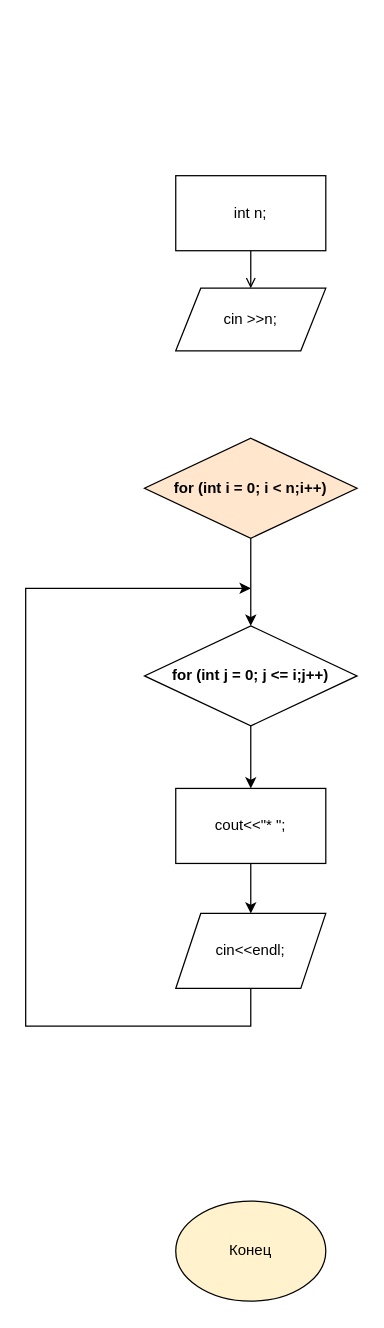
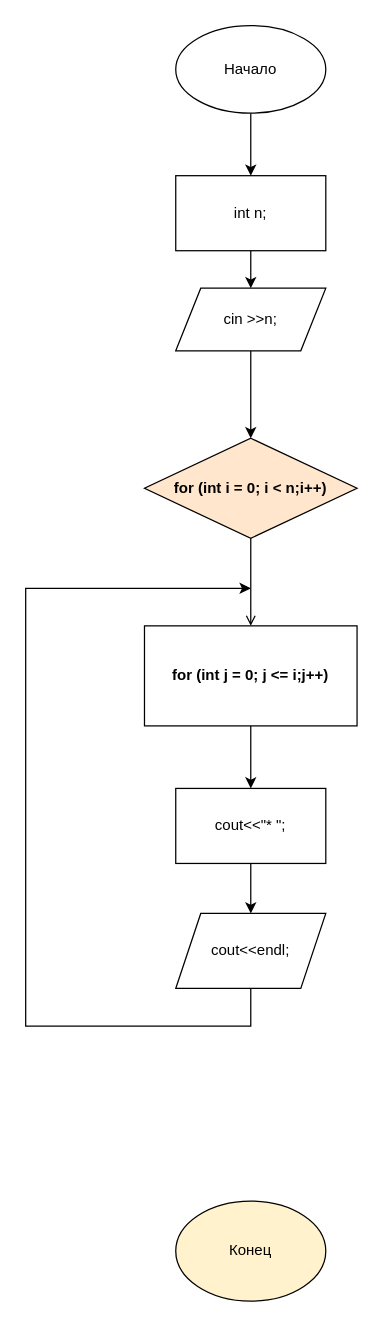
node "Начало": added
edge "Начало" -> "int n;": added
edge "int n;" -> "cin >>n;": arrowhead open -> classic
edge "cin >>n;" -> "for (int i = 0; i < n;i++)": added
edge "for (int i = 0; i < n;i++)" -> "for (int j = 0; j <= i;j++)": arrowhead classic -> open
node "for (int j = 0; j <= i;j++)": shape diamond -> rectangle
node "cin<<endl;": label "cin<<endl;" -> "cout<<endl;"
